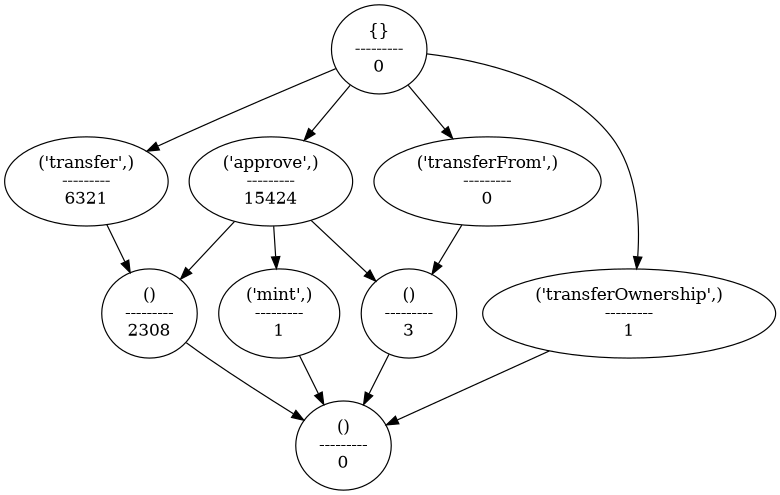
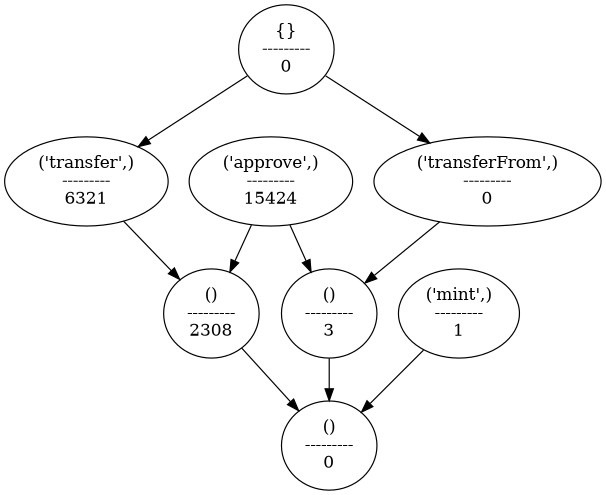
edge "{} --------- 0" -> "('approve',) --------- 15424": removed
edge "('approve',) --------- 15424" -> "('mint',) --------- 1": removed
node "('transferOwnership',) --------- 1": removed
